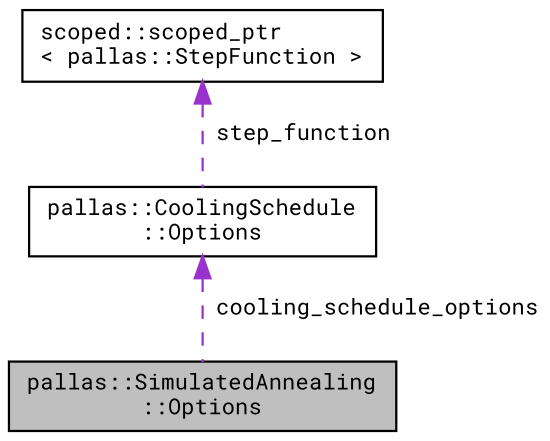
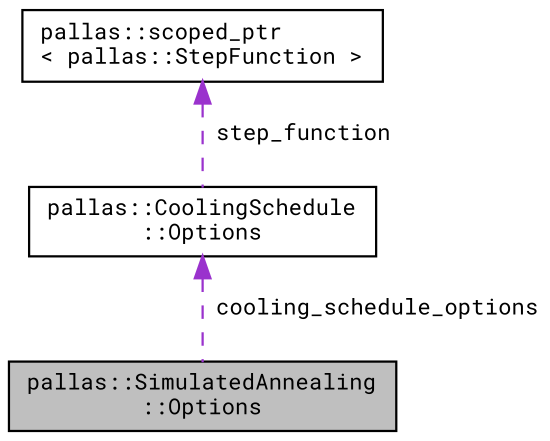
node "scoped::scoped_ptr < pallas::StepFunction >": label "scoped::scoped_ptr < pallas::StepFunction >" -> "pallas::scoped_ptr < pallas::StepFunction >"
